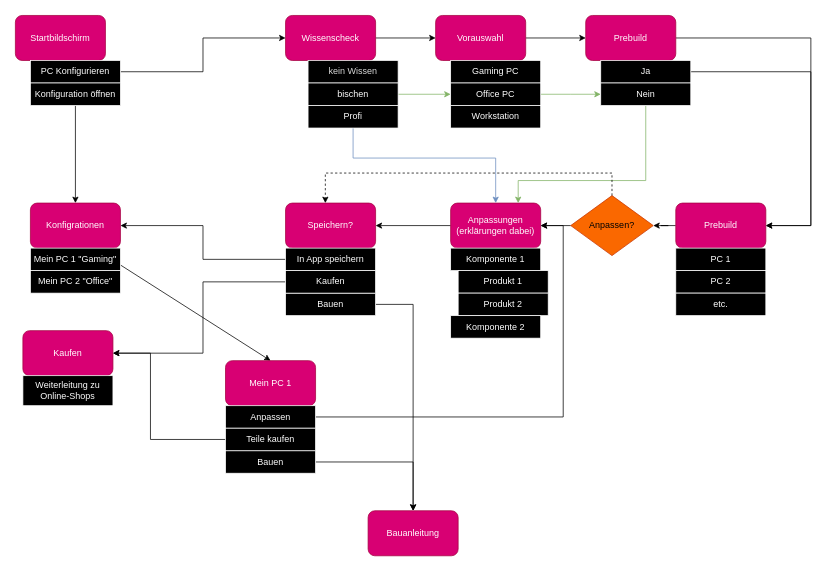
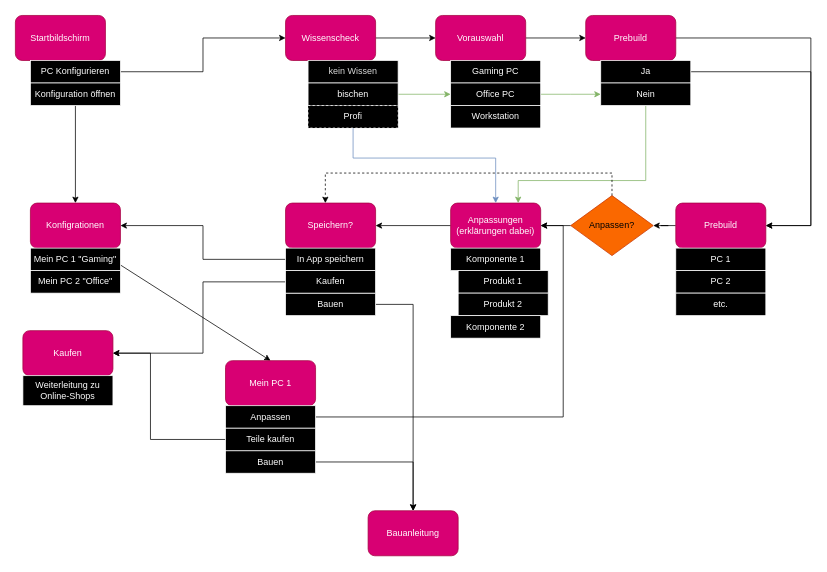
node "Profi": style solid -> dashed
